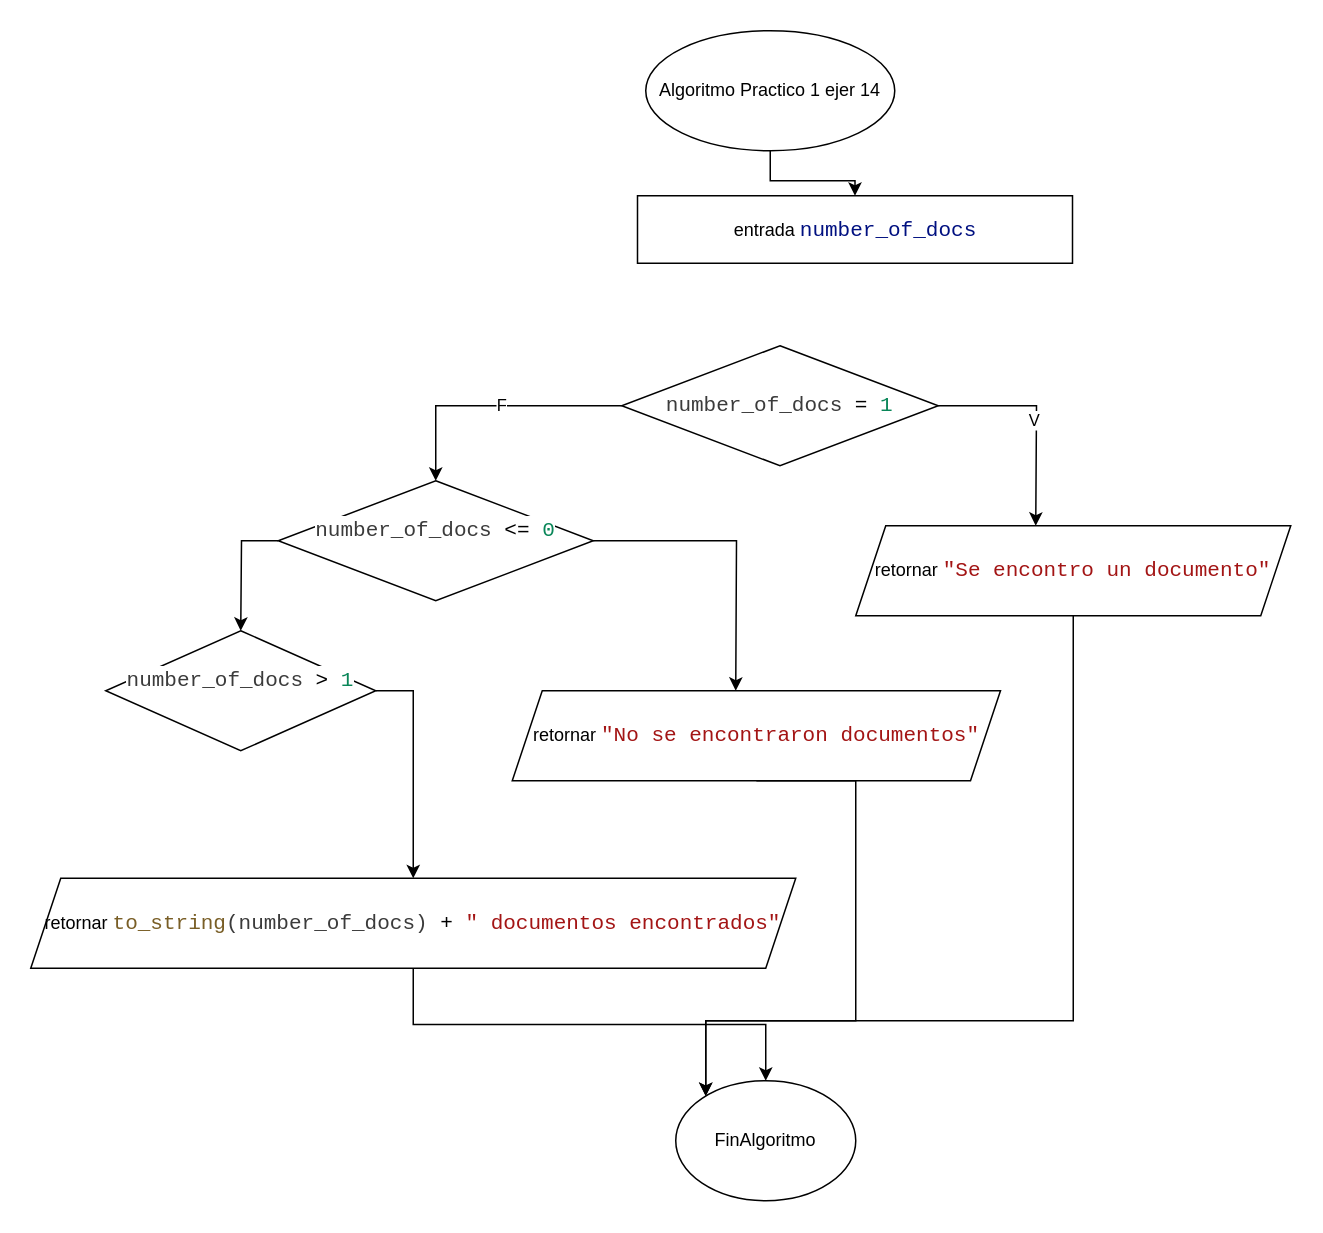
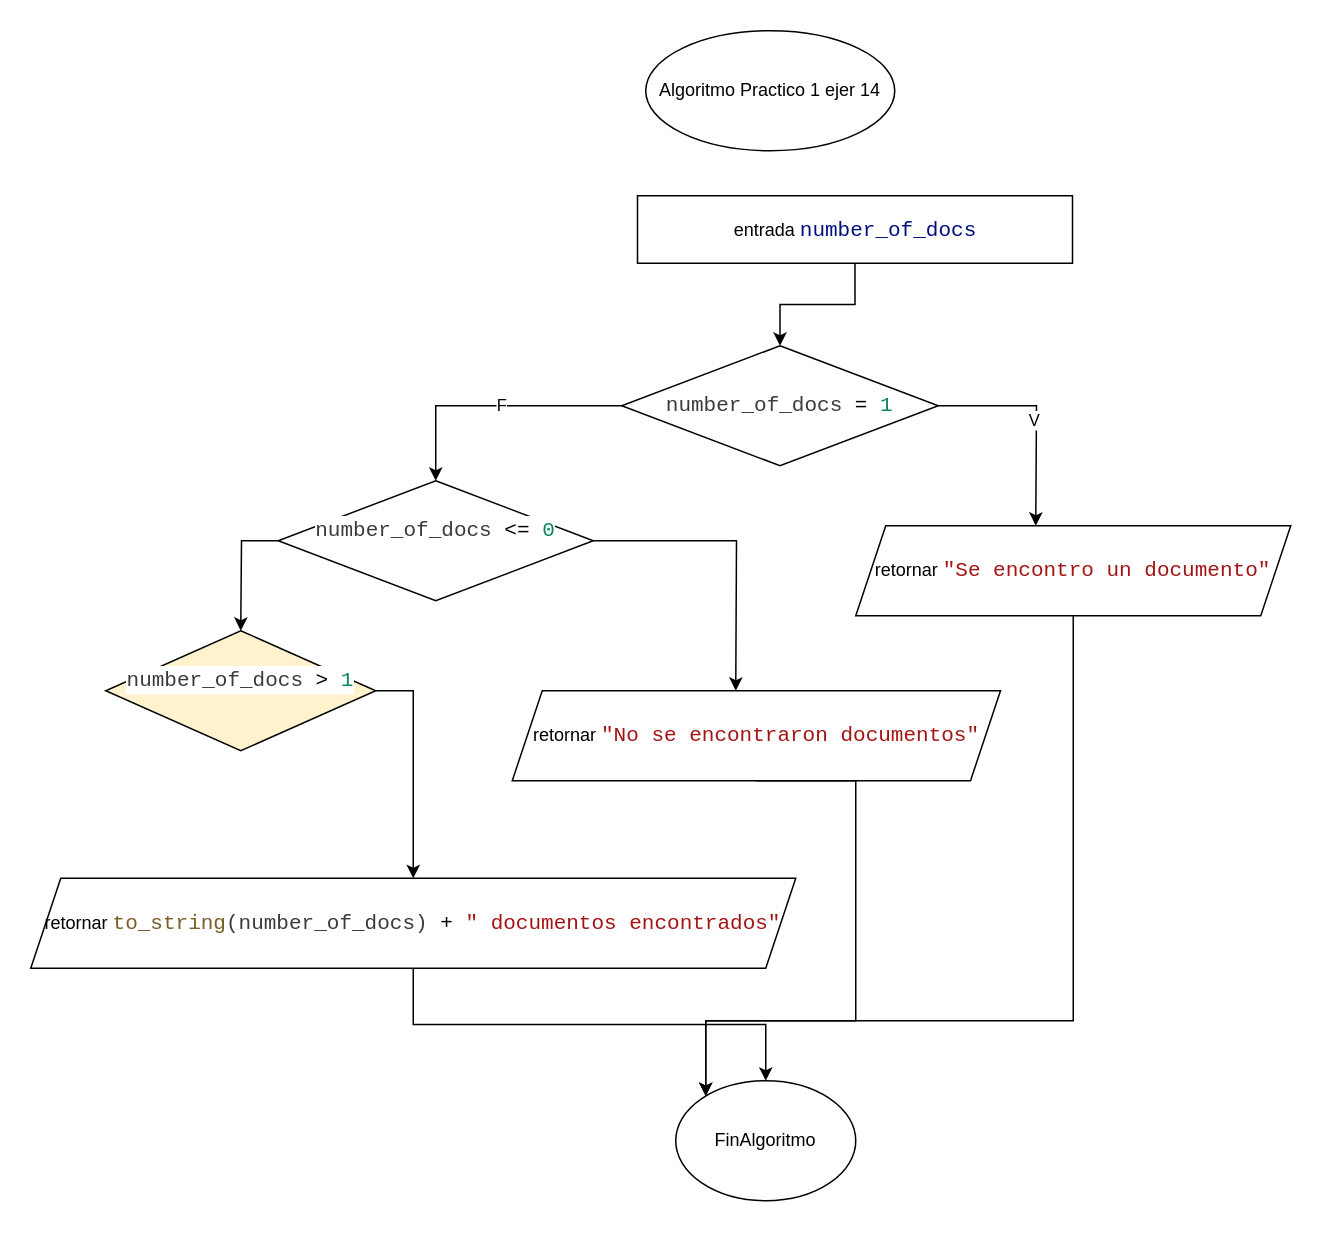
edge "Algoritmo Practico 1 ejer 14" -> "entrada number_of_docs": removed
edge "entrada number_of_docs" -> "number_of_docs = 1": added
node "number_of_docs > 1": fillcolor #ffffff -> #fff2cc
